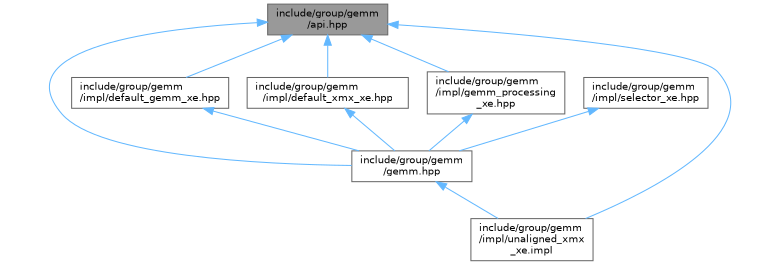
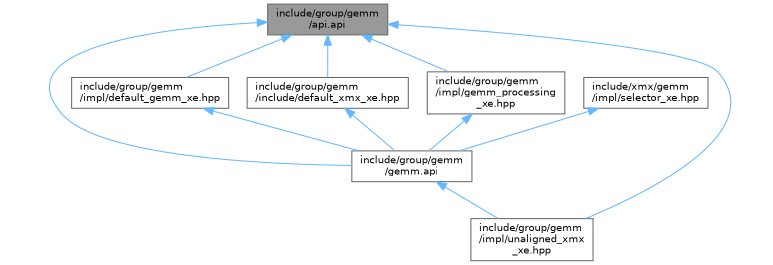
node "include/group/gemm /api.hpp": label "include/group/gemm /api.hpp" -> "include/group/gemm /api.api"
node "include/group/gemm /impl/default_xmx_xe.hpp": label "include/group/gemm /impl/default_xmx_xe.hpp" -> "include/group/gemm /include/default_xmx_xe.hpp"
node "include/group/gemm /impl/selector_xe.hpp": label "include/group/gemm /impl/selector_xe.hpp" -> "include/xmx/gemm /impl/selector_xe.hpp"
node "include/group/gemm /gemm.hpp": label "include/group/gemm /gemm.hpp" -> "include/group/gemm /gemm.api"
node "include/group/gemm /impl/unaligned_xmx _xe.impl": label "include/group/gemm /impl/unaligned_xmx _xe.impl" -> "include/group/gemm /impl/unaligned_xmx _xe.hpp"
